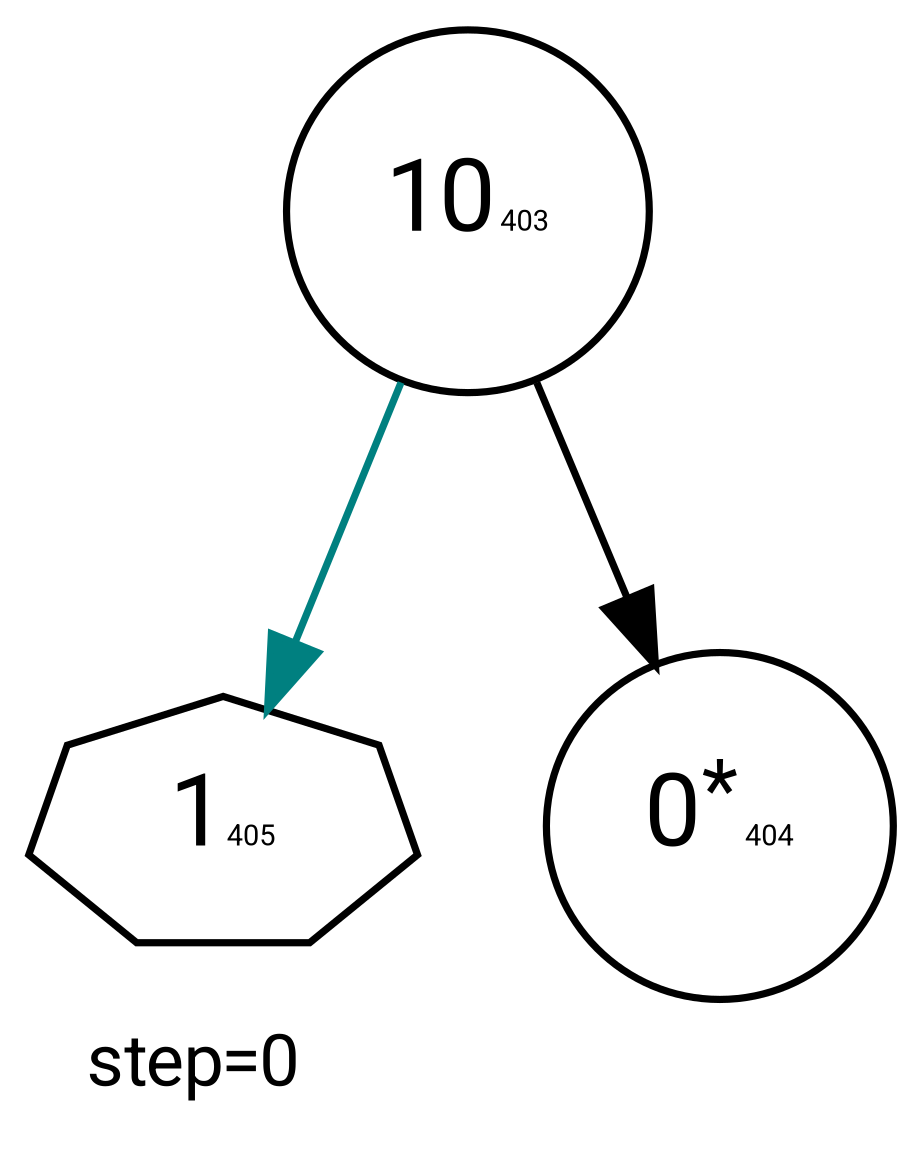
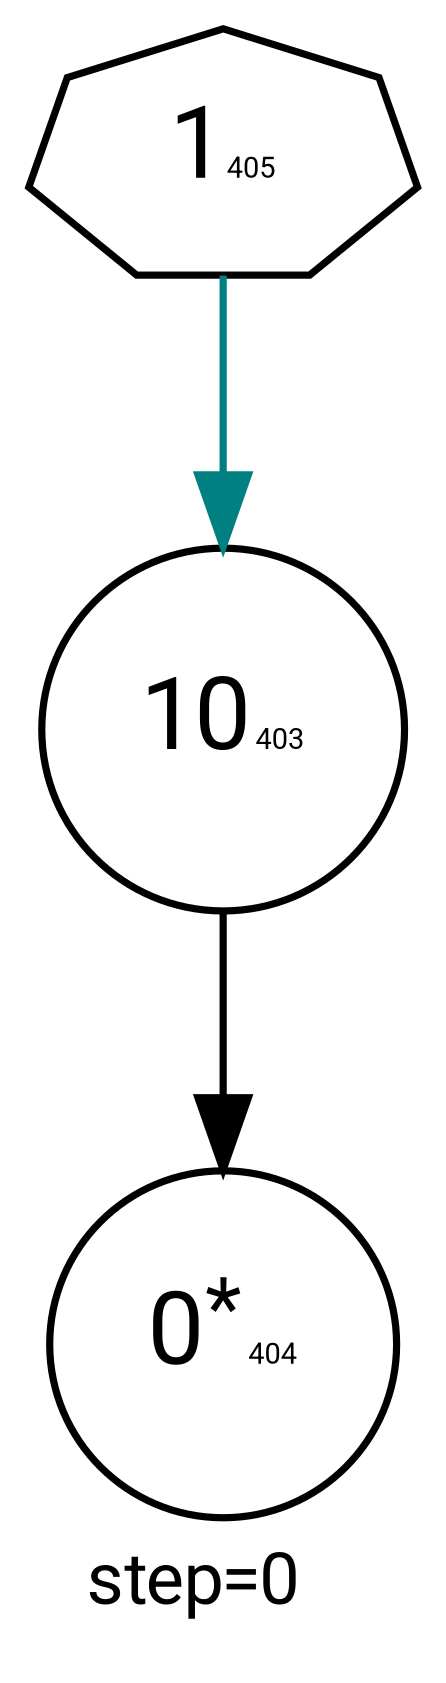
edge "10" -> "1": reversed
